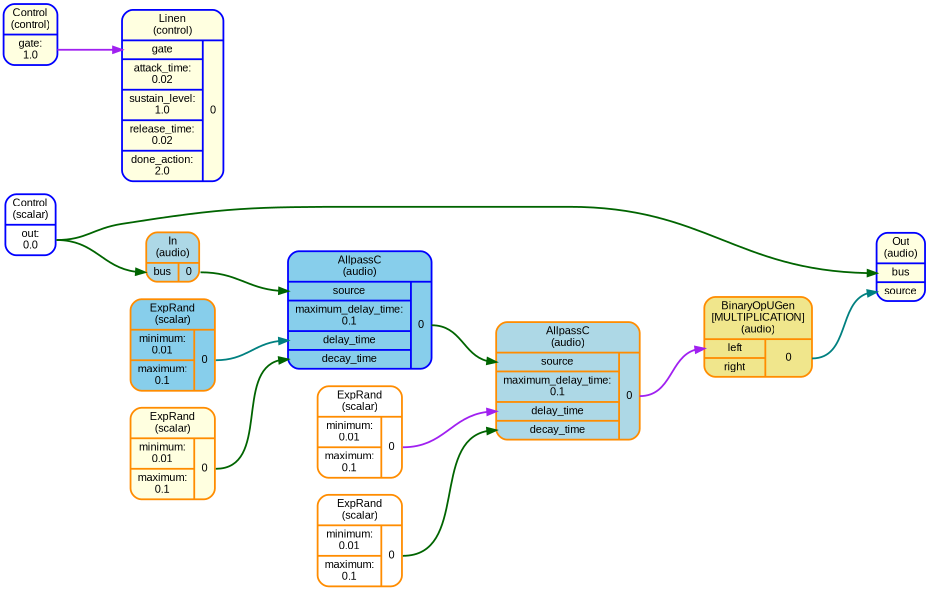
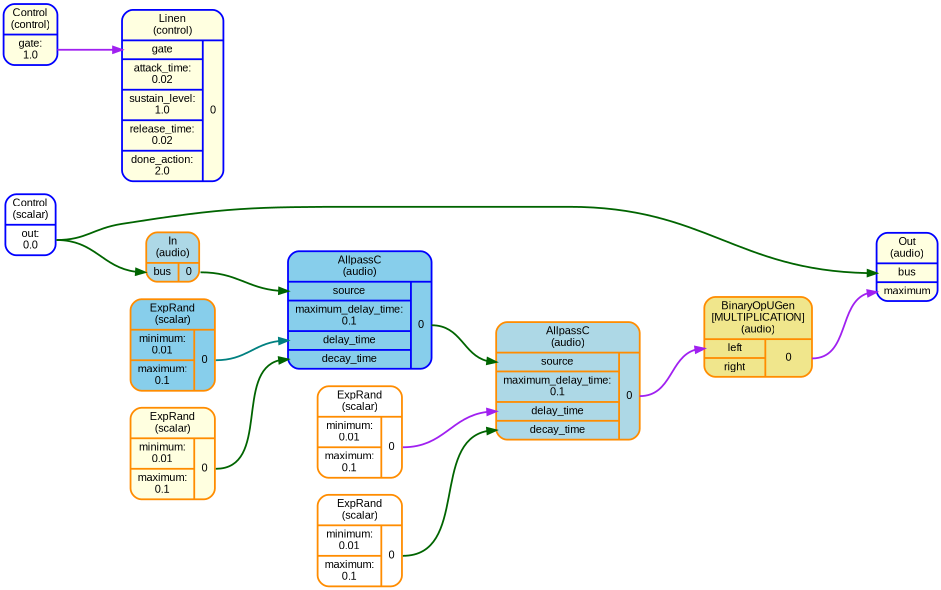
node "Out": text "source" -> "maximum"
edge "BinaryOpUGen" -> "Out": color teal -> purple
